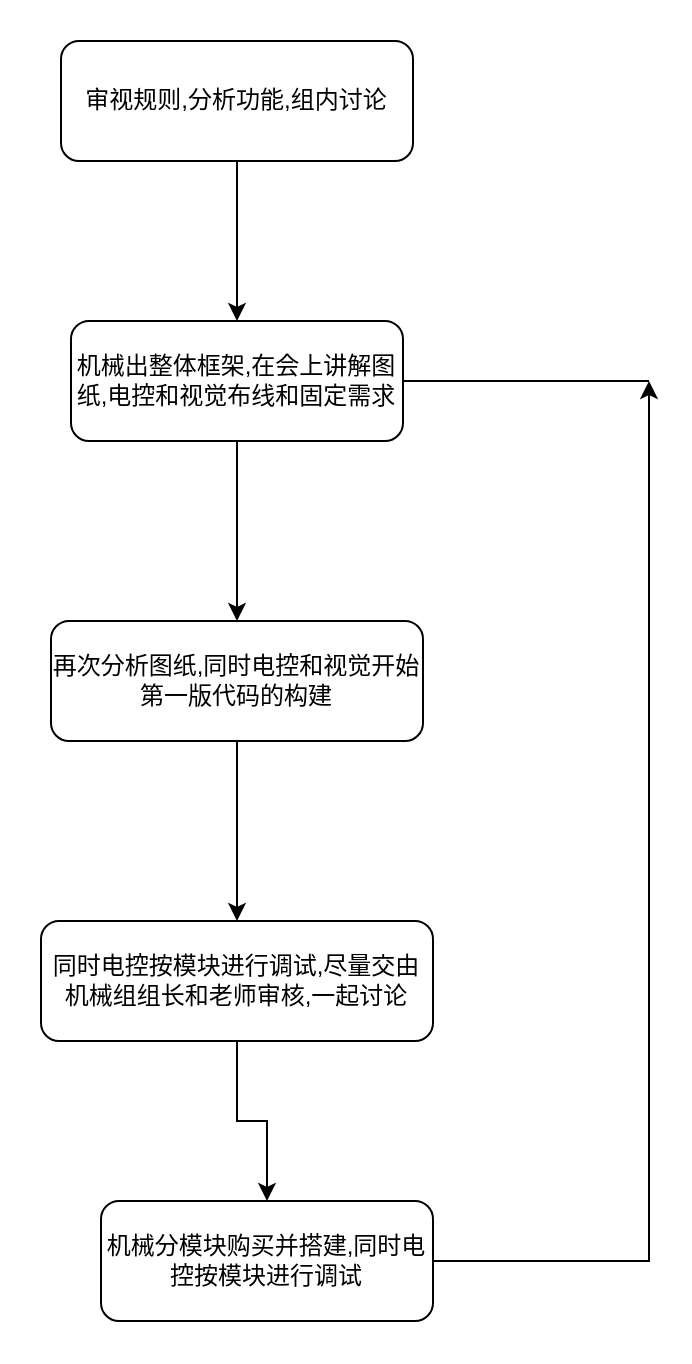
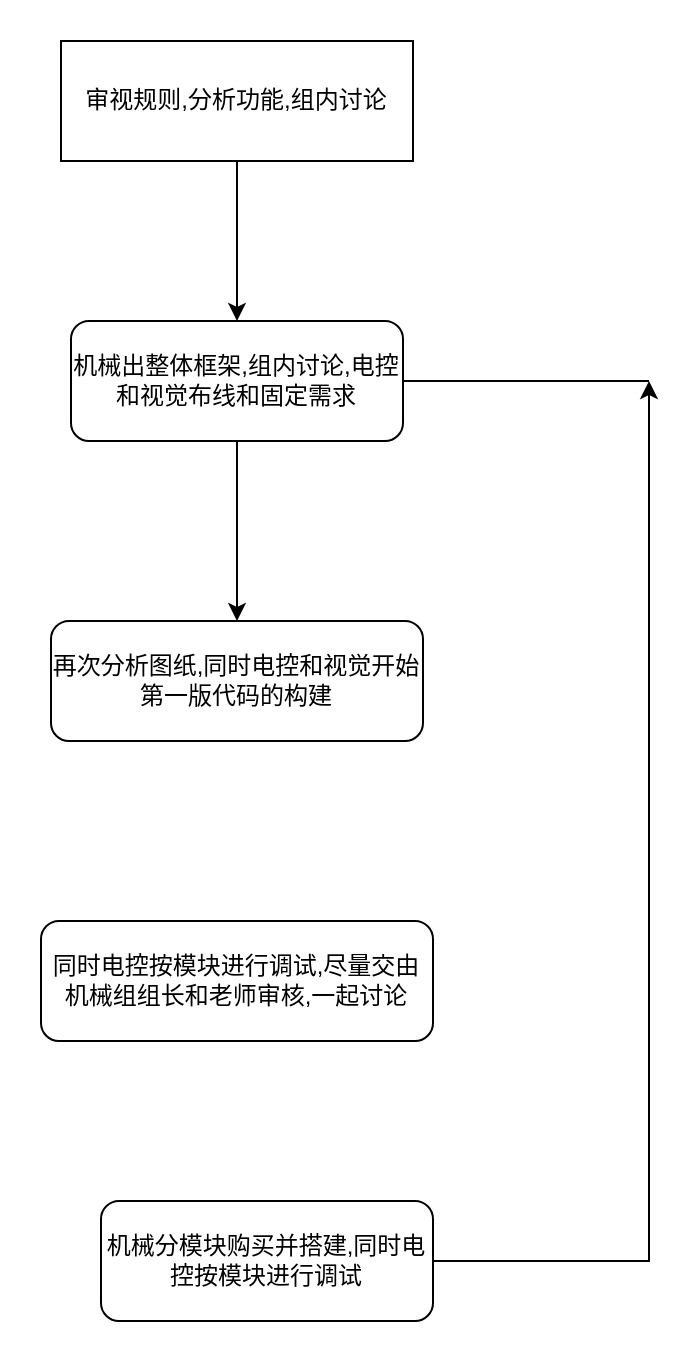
node "审视规则,分析功能,组内讨论": shape rounded rectangle -> rectangle
node "机械出整体框架,在会上讲解图纸,电控和视觉布线和固定需求": label "机械出整体框架,在会上讲解图纸,电控和视觉布线和固定需求" -> "机械出整体框架,组内讨论,电控和视觉布线和固定需求"
edge "再次分析图纸,同时电控和视觉开始第一版代码的构建" -> "同时电控按模块进行调试,尽量交由机械组组长和老师审核,一起讨论": removed
edge "同时电控按模块进行调试,尽量交由机械组组长和老师审核,一起讨论" -> "机械分模块购买并搭建,同时电控按模块进行调试": removed
